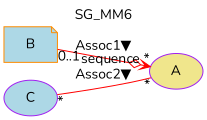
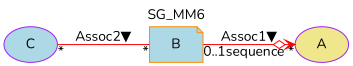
edge "A" -- "C": now "B" -- "C"
